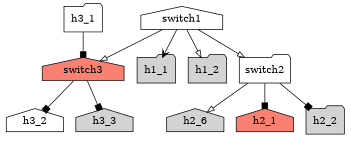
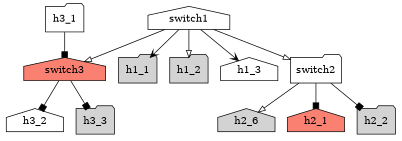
node "h1_3": added
node "h3_3": shape house -> folder
